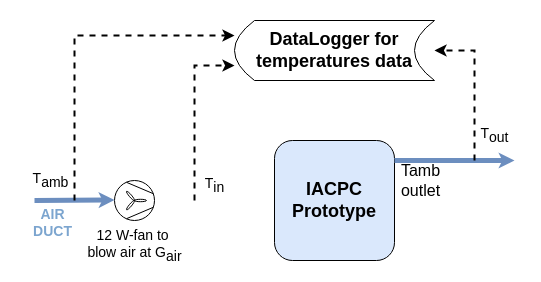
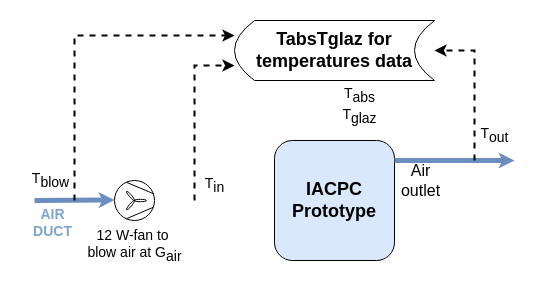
node "DataLogger fortemperatures data": label "DataLogger fortemperatures data" -> "TabsTglaz fortemperatures data"
node "TabsTglaz": added
node "Tamb": label "Tamb" -> "Tblow"
node "Tamboutlet": label "Tamboutlet" -> "Airoutlet"
